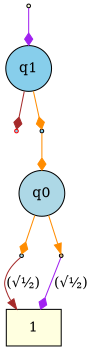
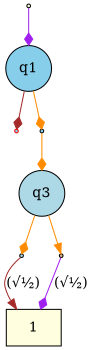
node "q0": label "q0" -> "q3"
